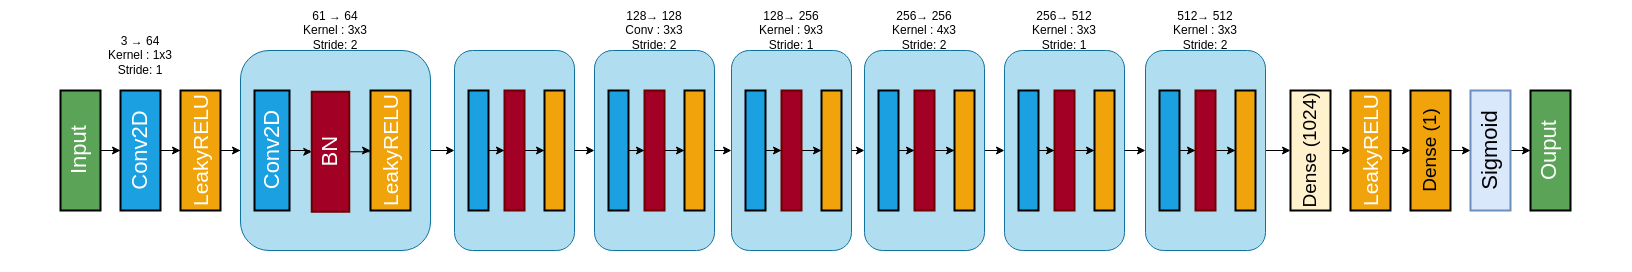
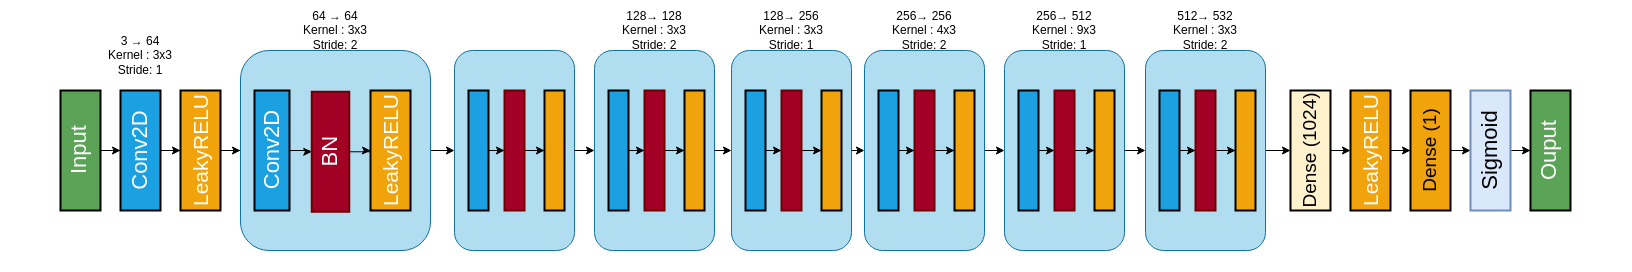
node "61 → 64 Kernel : 3x3 Stride: 2": label "61 → 64 Kernel : 3x3 Stride: 2" -> "64 → 64 Kernel : 3x3 Stride: 2"
node "128→ 128 Conv : 3x3 Stride: 2": label "128→ 128 Conv : 3x3 Stride: 2" -> "128→ 128 Kernel : 3x3 Stride: 2"
node "128→ 256 Kernel : 9x3 Stride: 1": label "128→ 256 Kernel : 9x3 Stride: 1" -> "128→ 256 Kernel : 3x3 Stride: 1"
node "256→ 512 Kernel : 3x3 Stride: 1": label "256→ 512 Kernel : 3x3 Stride: 1" -> "256→ 512 Kernel : 9x3 Stride: 1"
node "512→ 512 Kernel : 3x3 Stride: 2": label "512→ 512 Kernel : 3x3 Stride: 2" -> "512→ 532 Kernel : 3x3 Stride: 2"
node "3 → 64 Kernel : 1x3 Stride: 1": label "3 → 64 Kernel : 1x3 Stride: 1" -> "3 → 64 Kernel : 3x3 Stride: 1"
